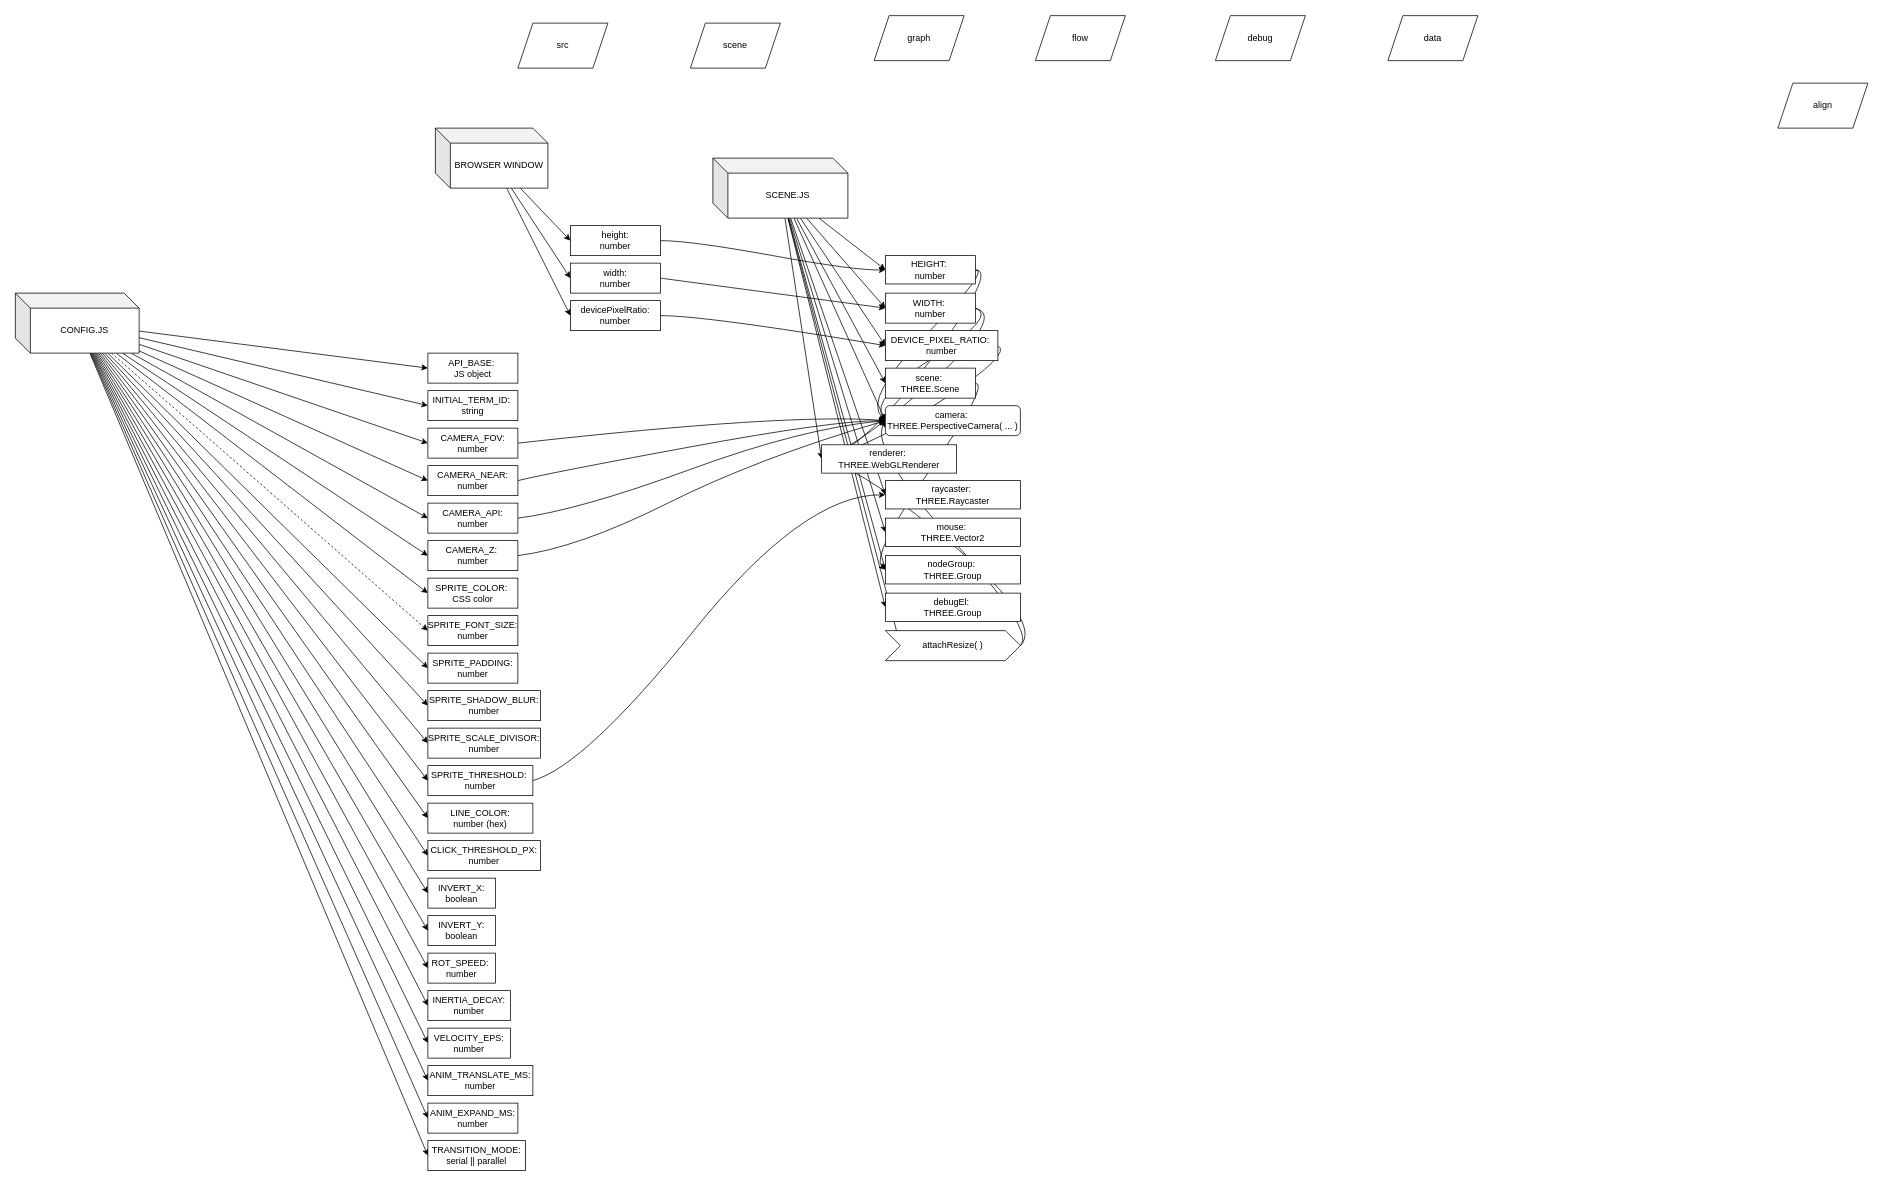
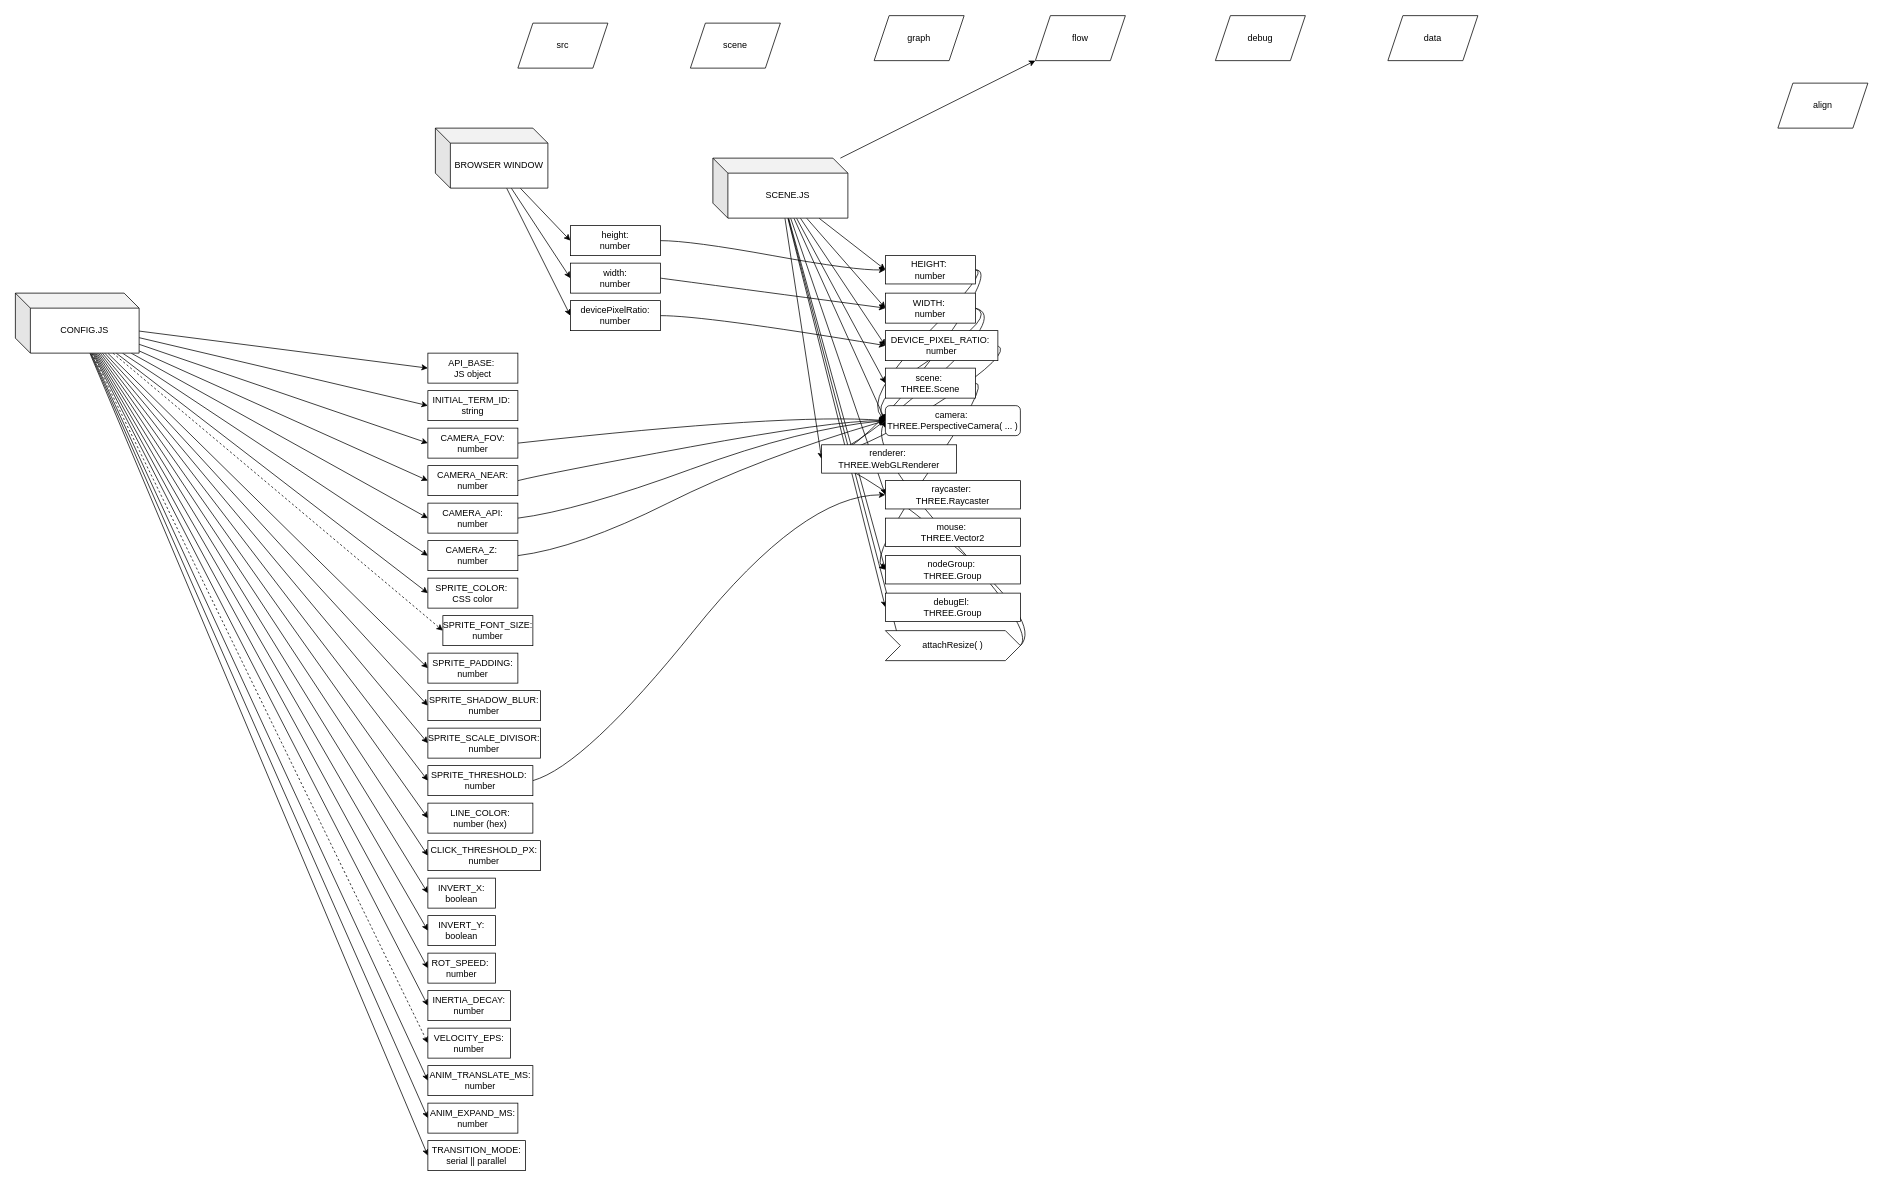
edge "SCENE.JS" -> "mouse: THREE.Vector2": now "SCENE.JS" -> "flow"
node "SPRITE_FONT_SIZE: number": moved (473, 630) -> (488, 630)
edge "CONFIG.JS" -> "VELOCITY_EPS: number": style solid -> dashed
